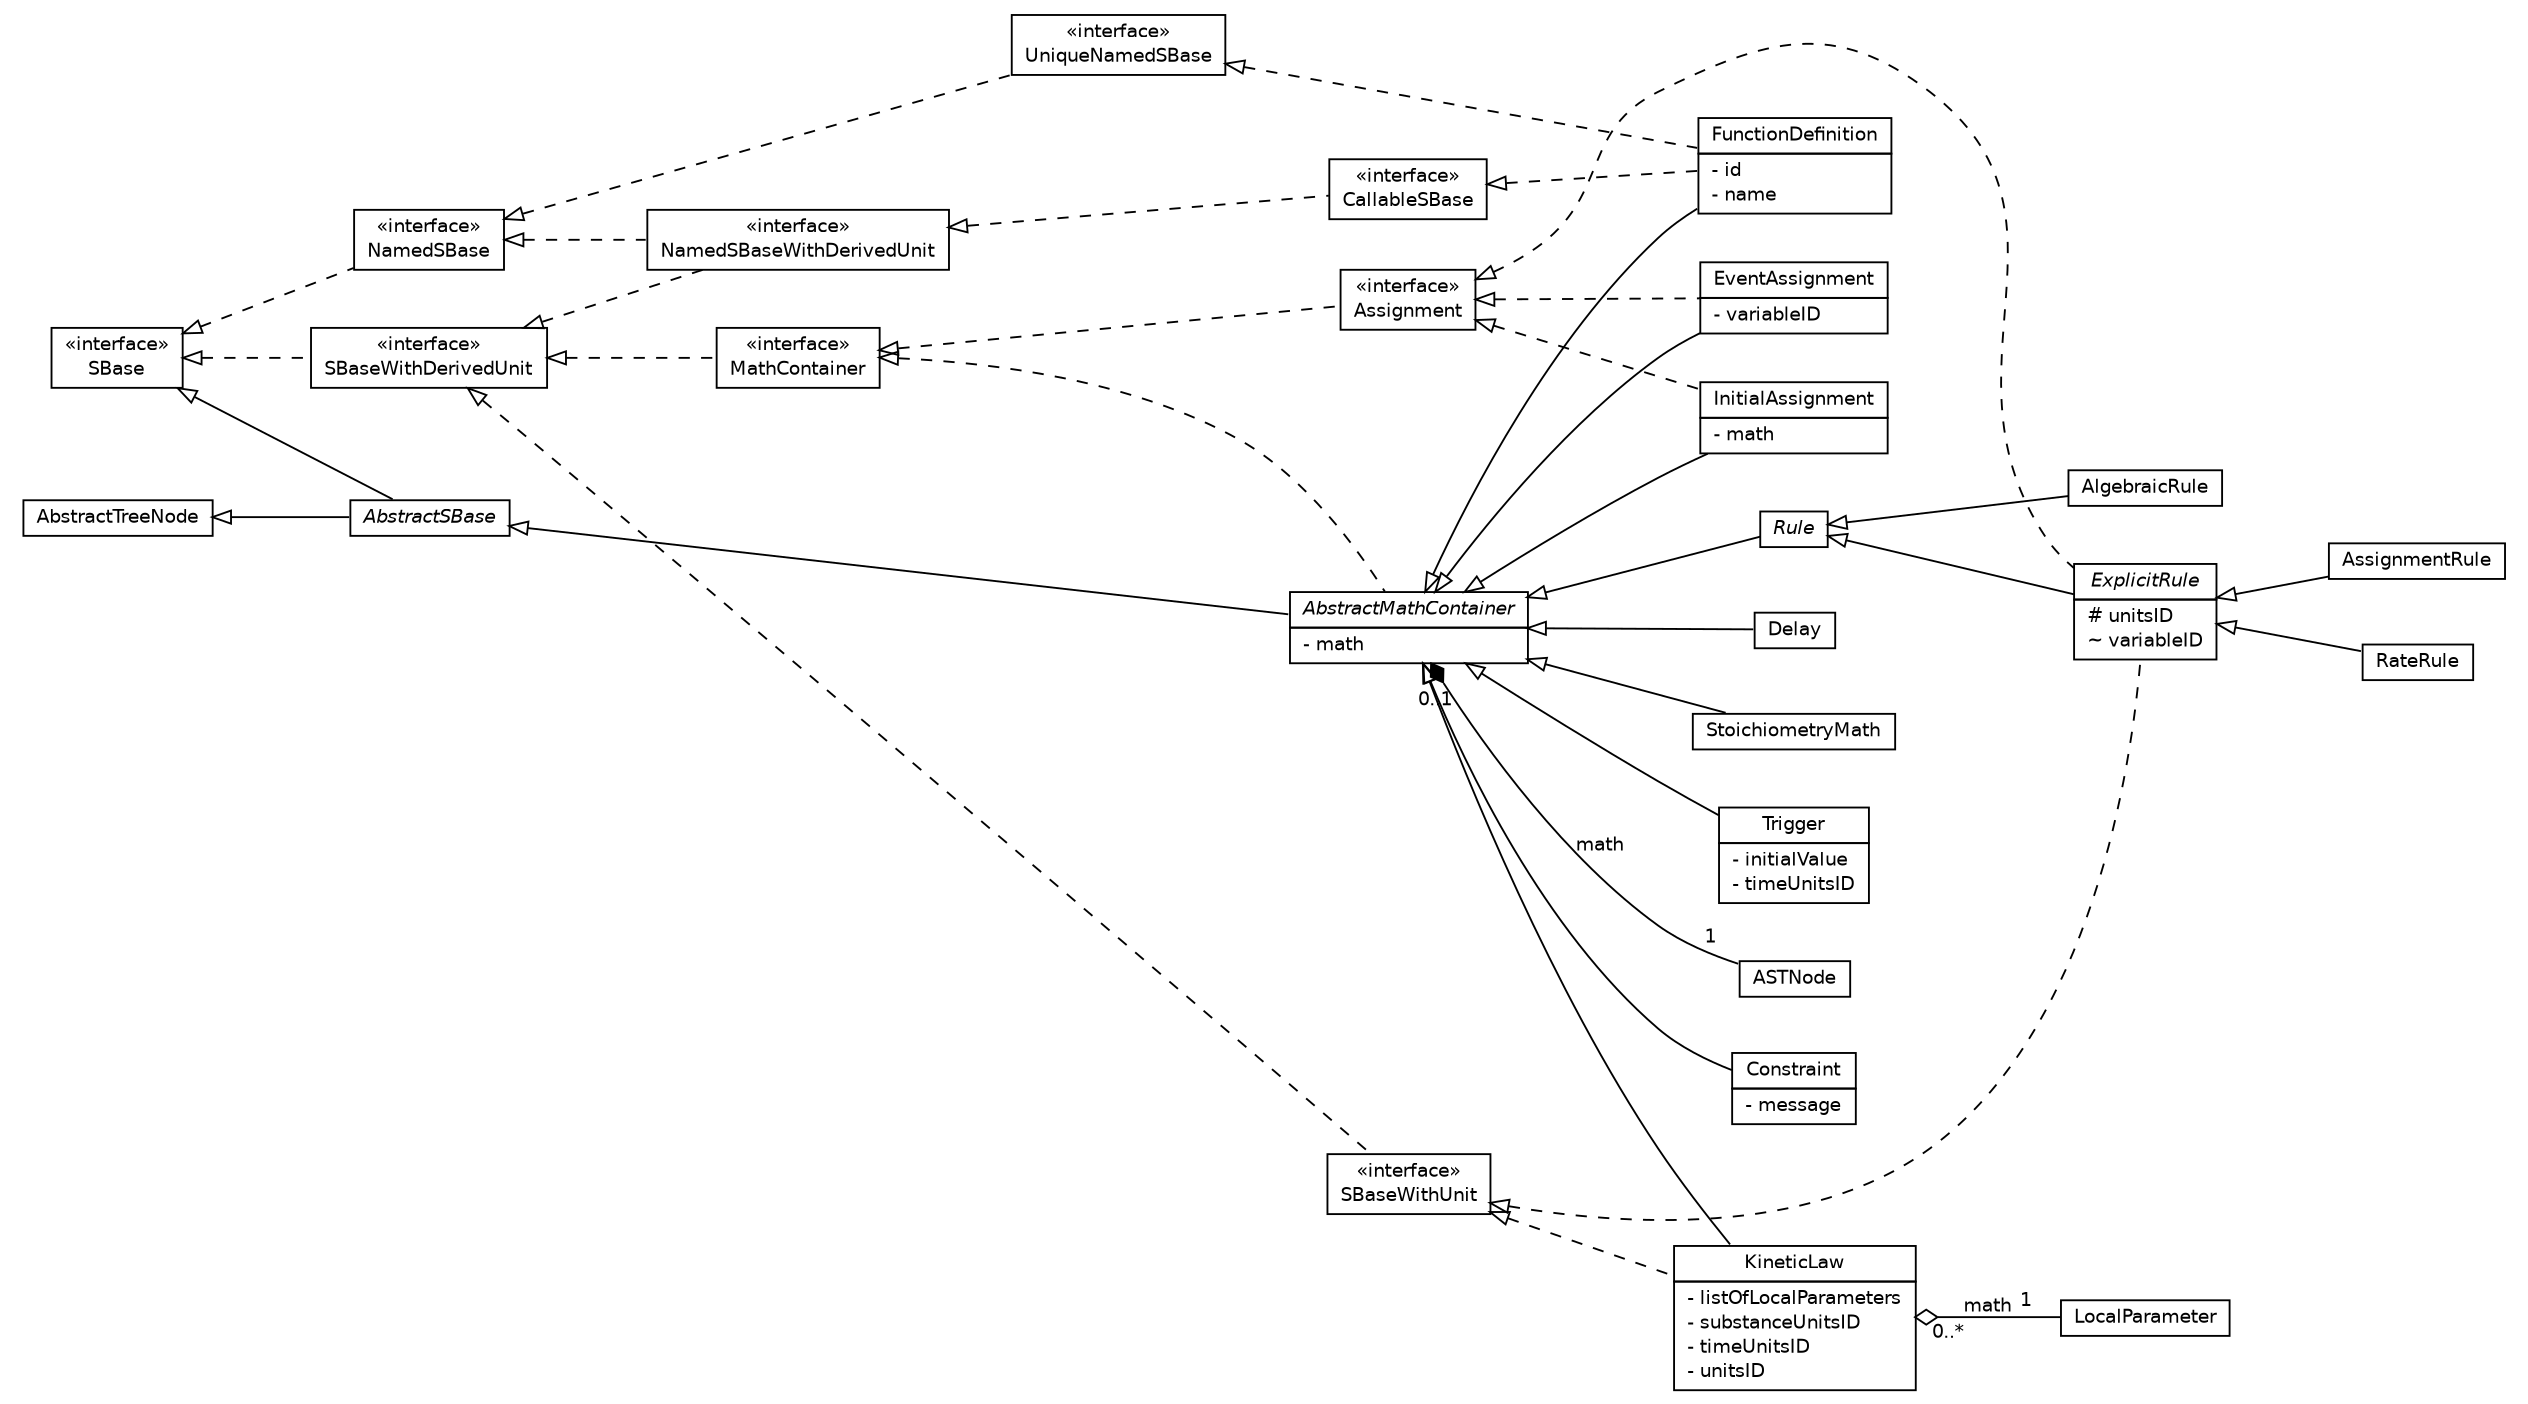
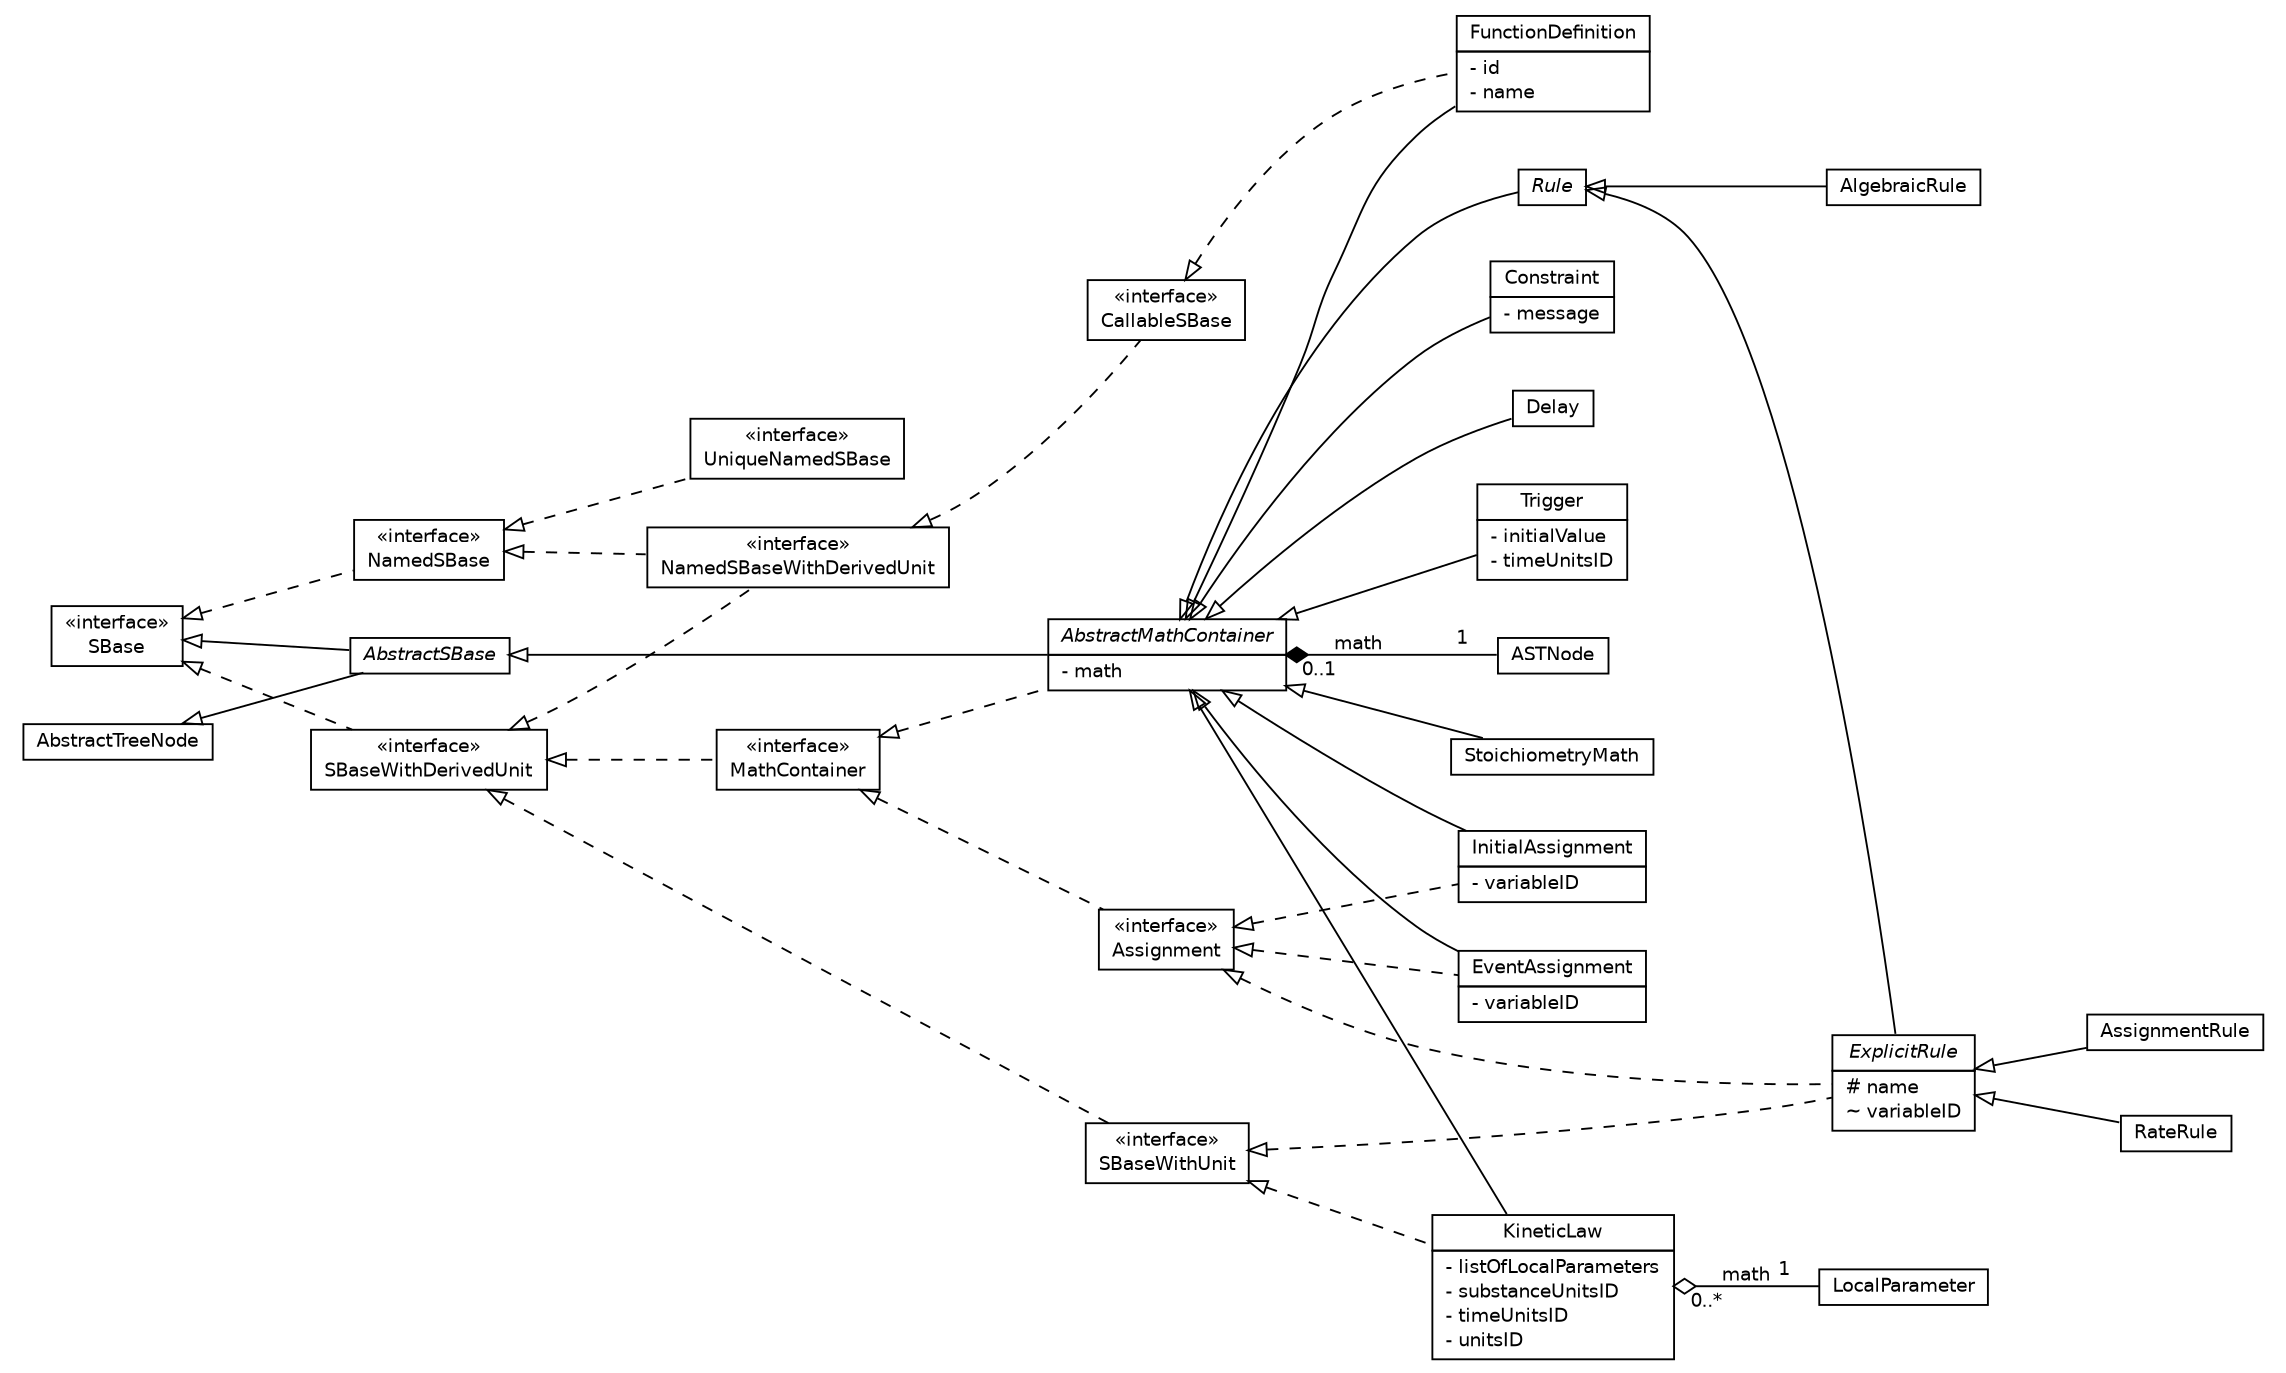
edge "FunctionDefinition" -> "UniqueNamedSBase": removed
node "InitialAssignment": text "- math" -> "- variableID"
node "ExplicitRule": text "# unitsID" -> "# name"
